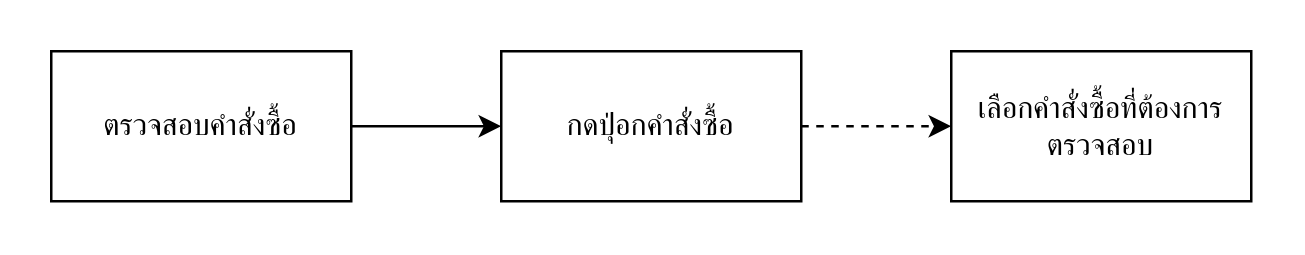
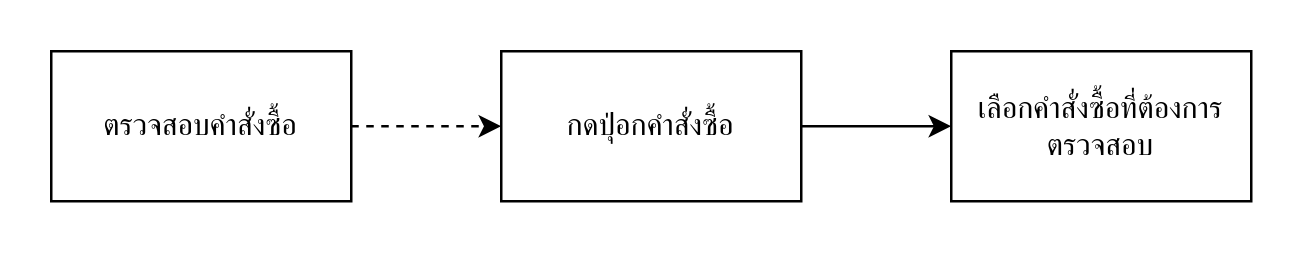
edge "ตรวจสอบคำสั่งซื้อ" -> "กดปุ่อกคำสั่งซื้อ": style solid -> dashed
edge "กดปุ่อกคำสั่งซื้อ" -> "เลือกคำสั่งซื้อที่ต้องการตรวจสอบ": style dashed -> solid
